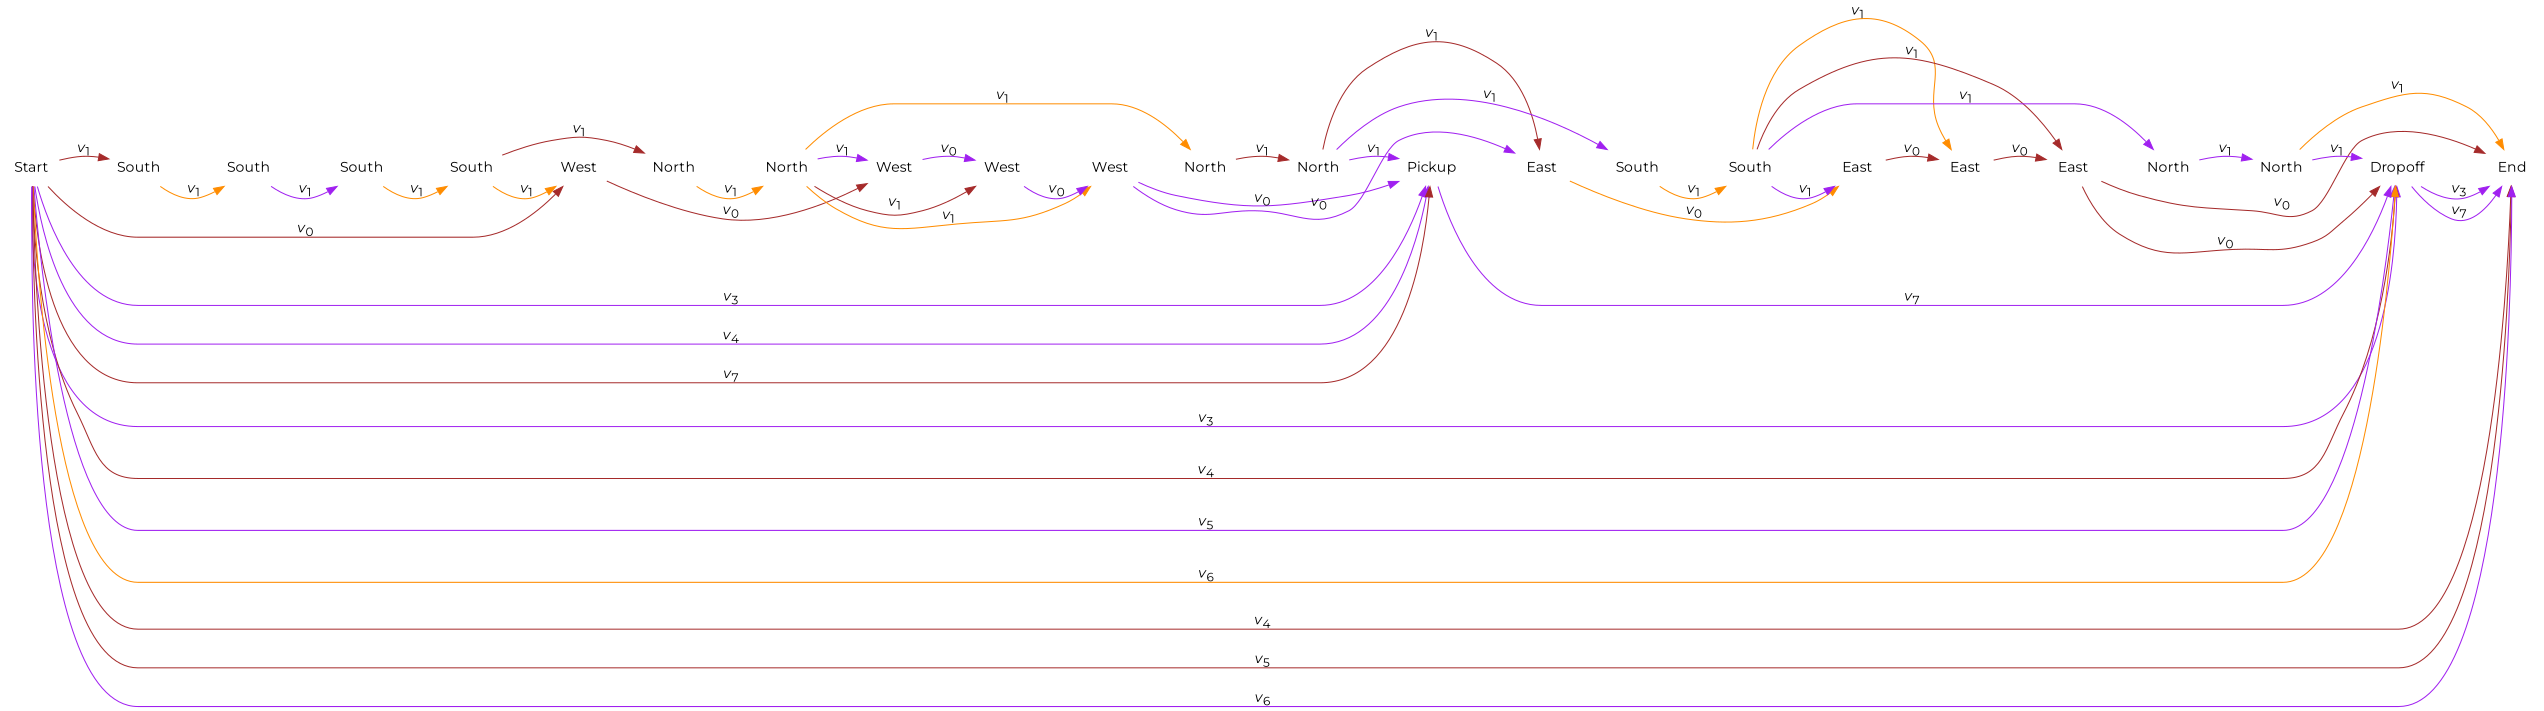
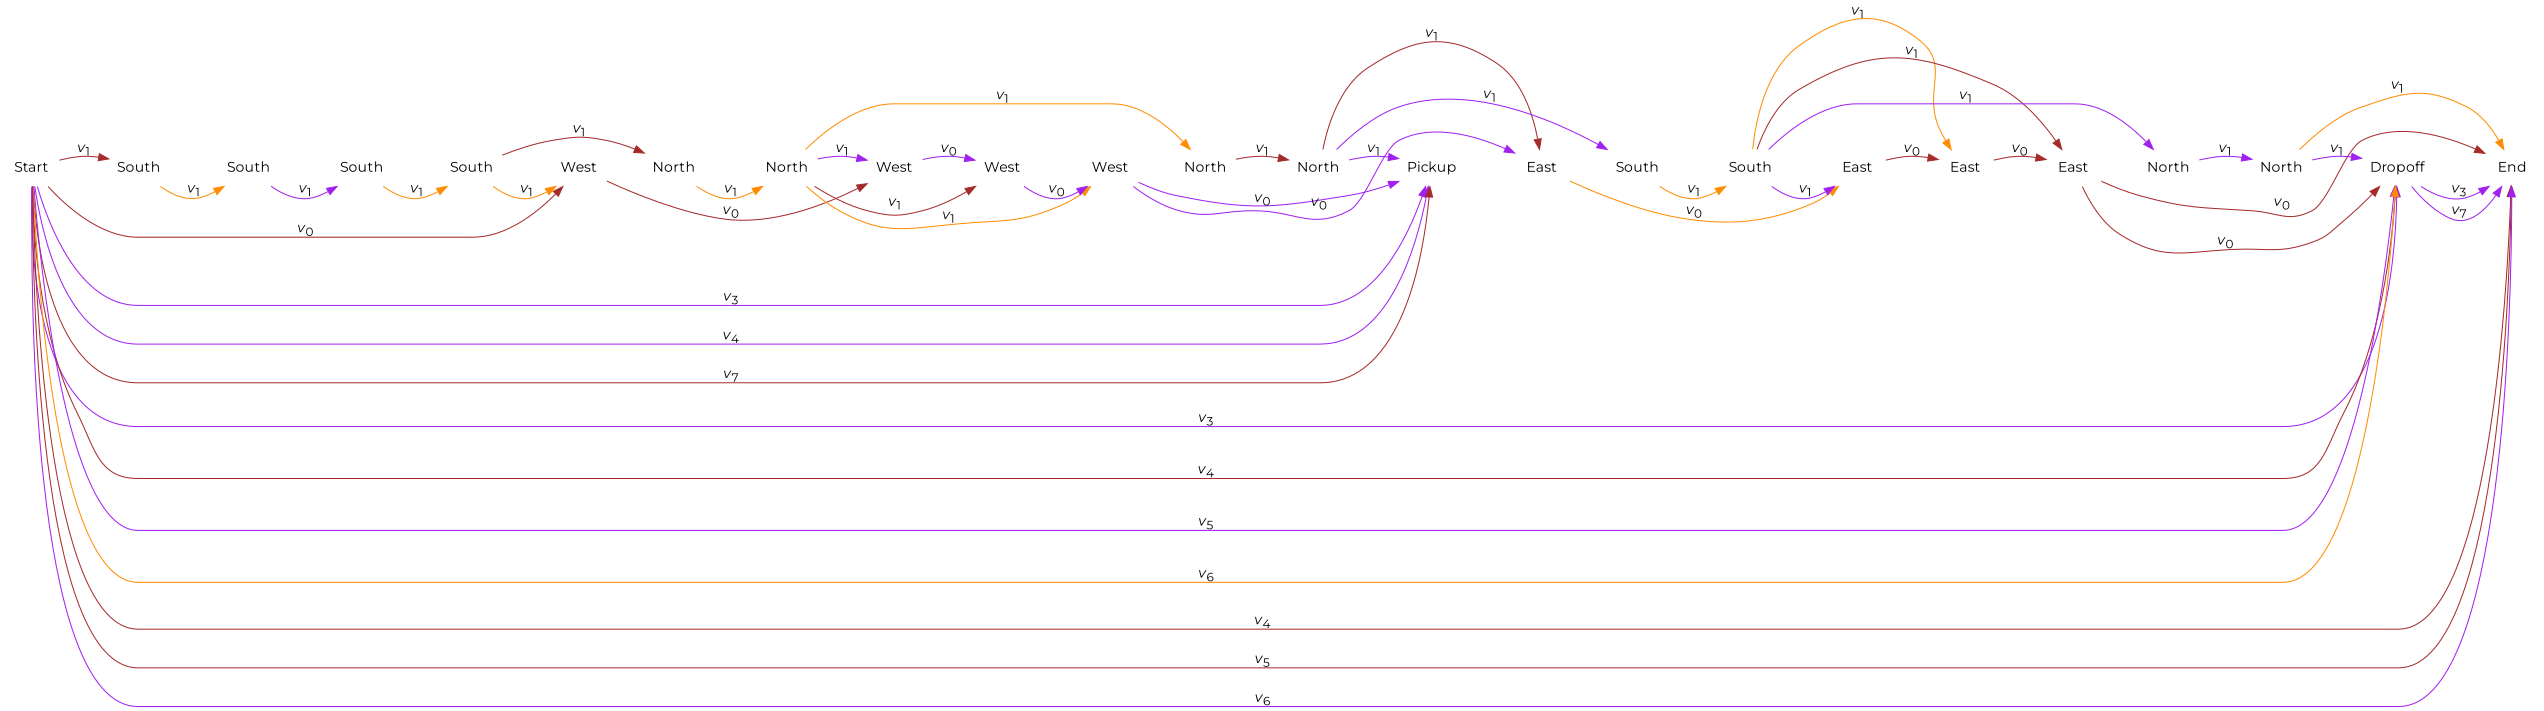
edge "Pickup" -> "Dropoff": removed, label "v 7"
